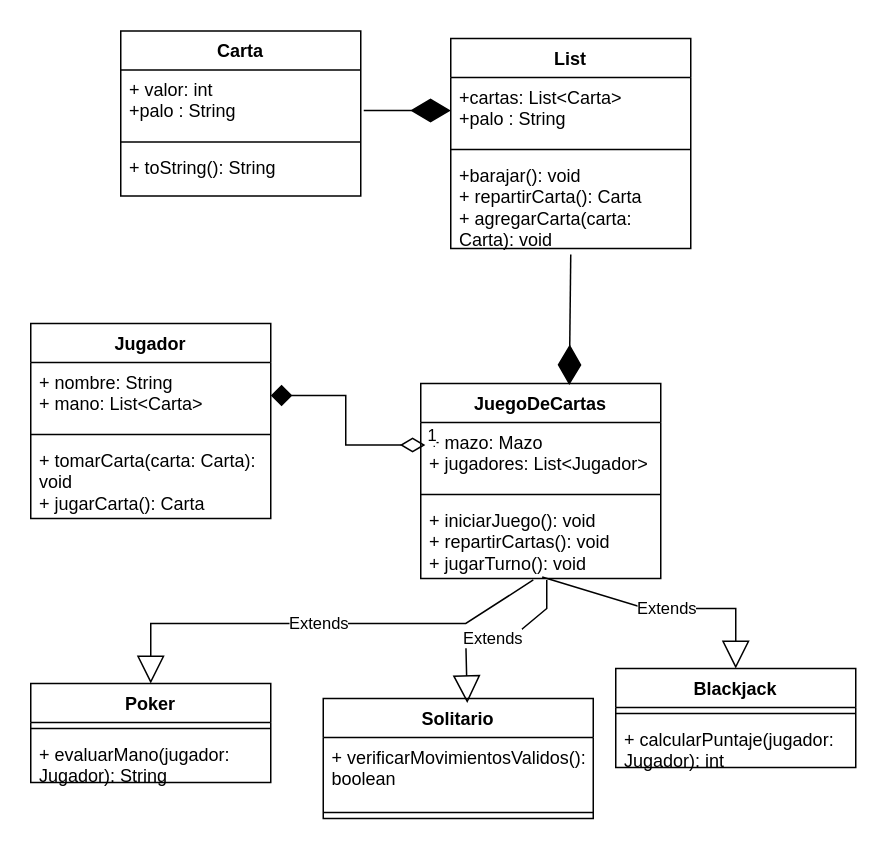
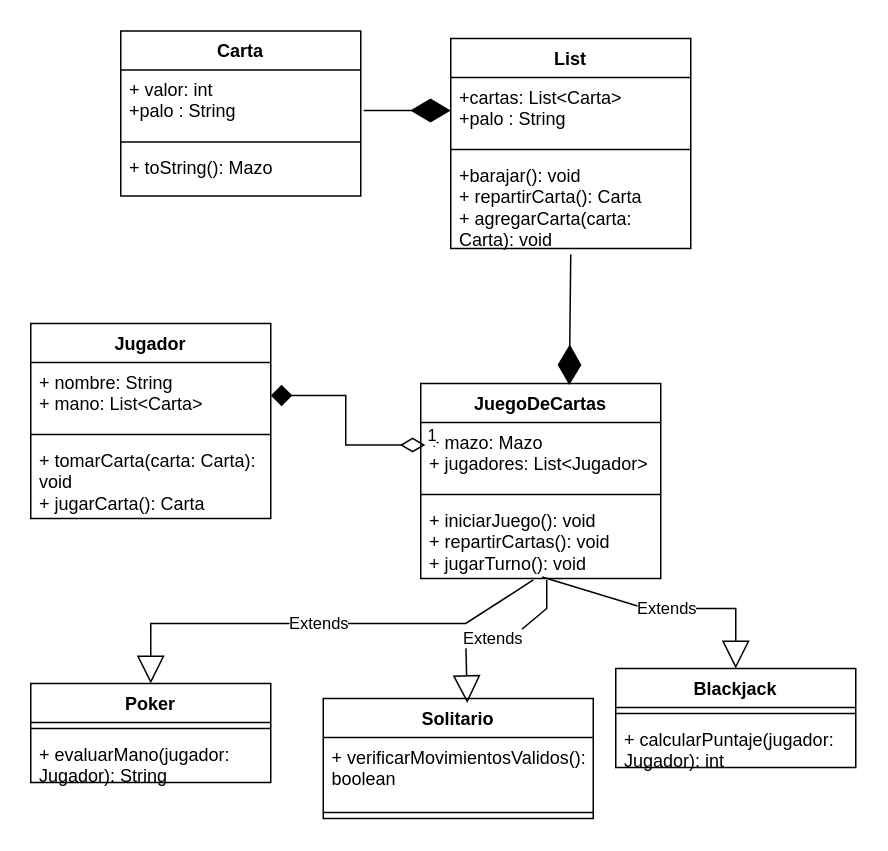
node "+ toString(): String": label "+ toString(): String" -> "+ toString(): Mazo"
